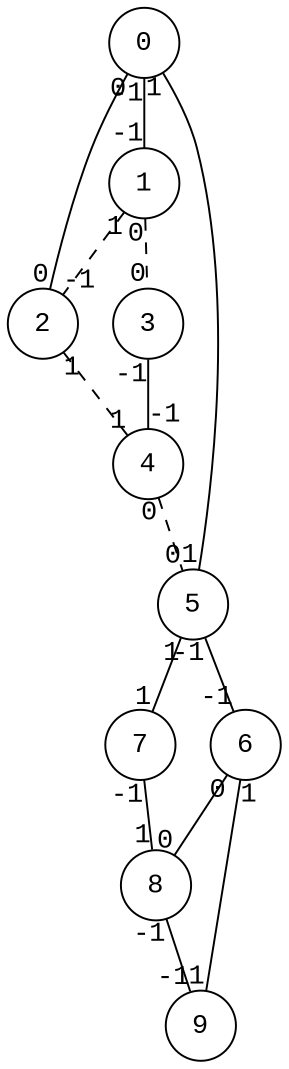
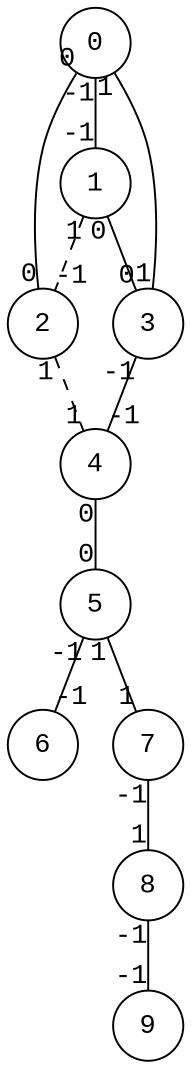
edge "1" -- "3": style dashed -> solid
edge "0" -- "5": now "0" -- "3"
edge "4" -- "5": style dashed -> solid
edge "6" -- "8": removed
edge "6" -- "9": removed
